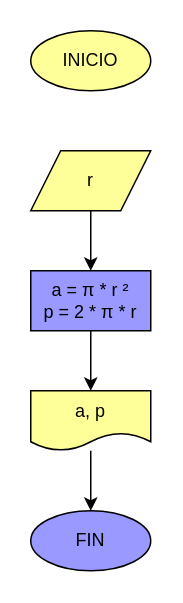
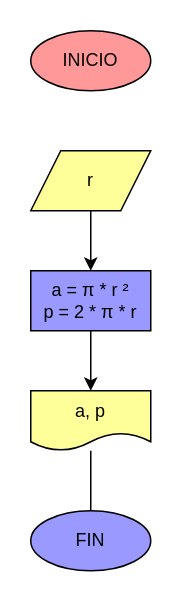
node "INICIO": fillcolor #ffff99 -> #ff9999
edge "a, p" -> "FIN": arrowhead classic -> none
